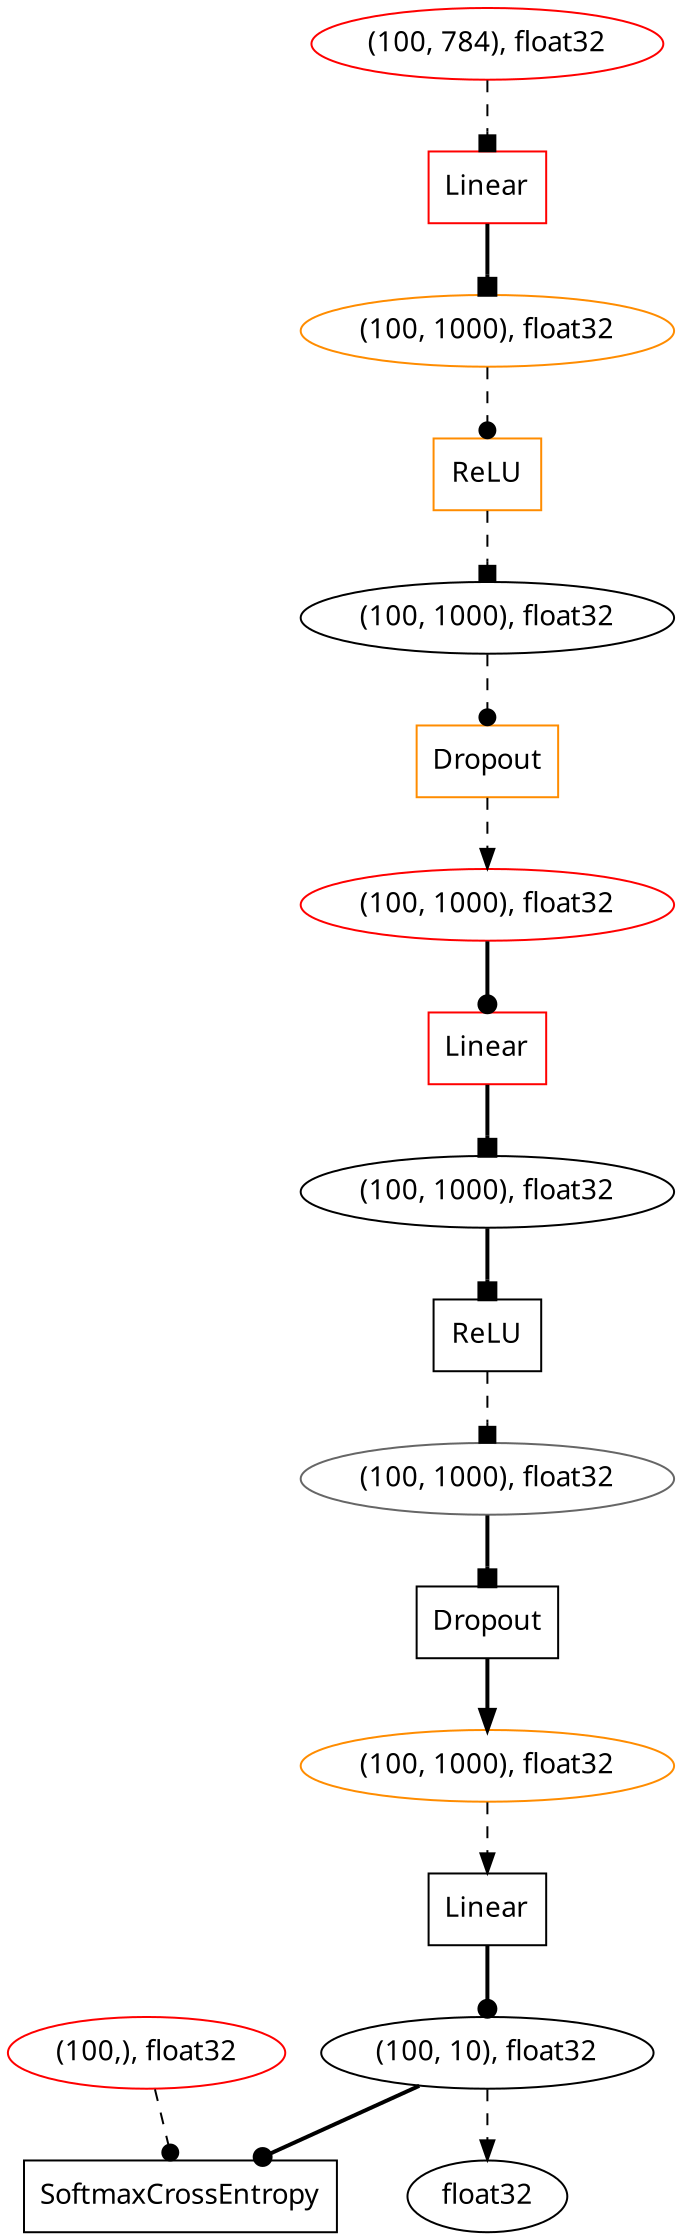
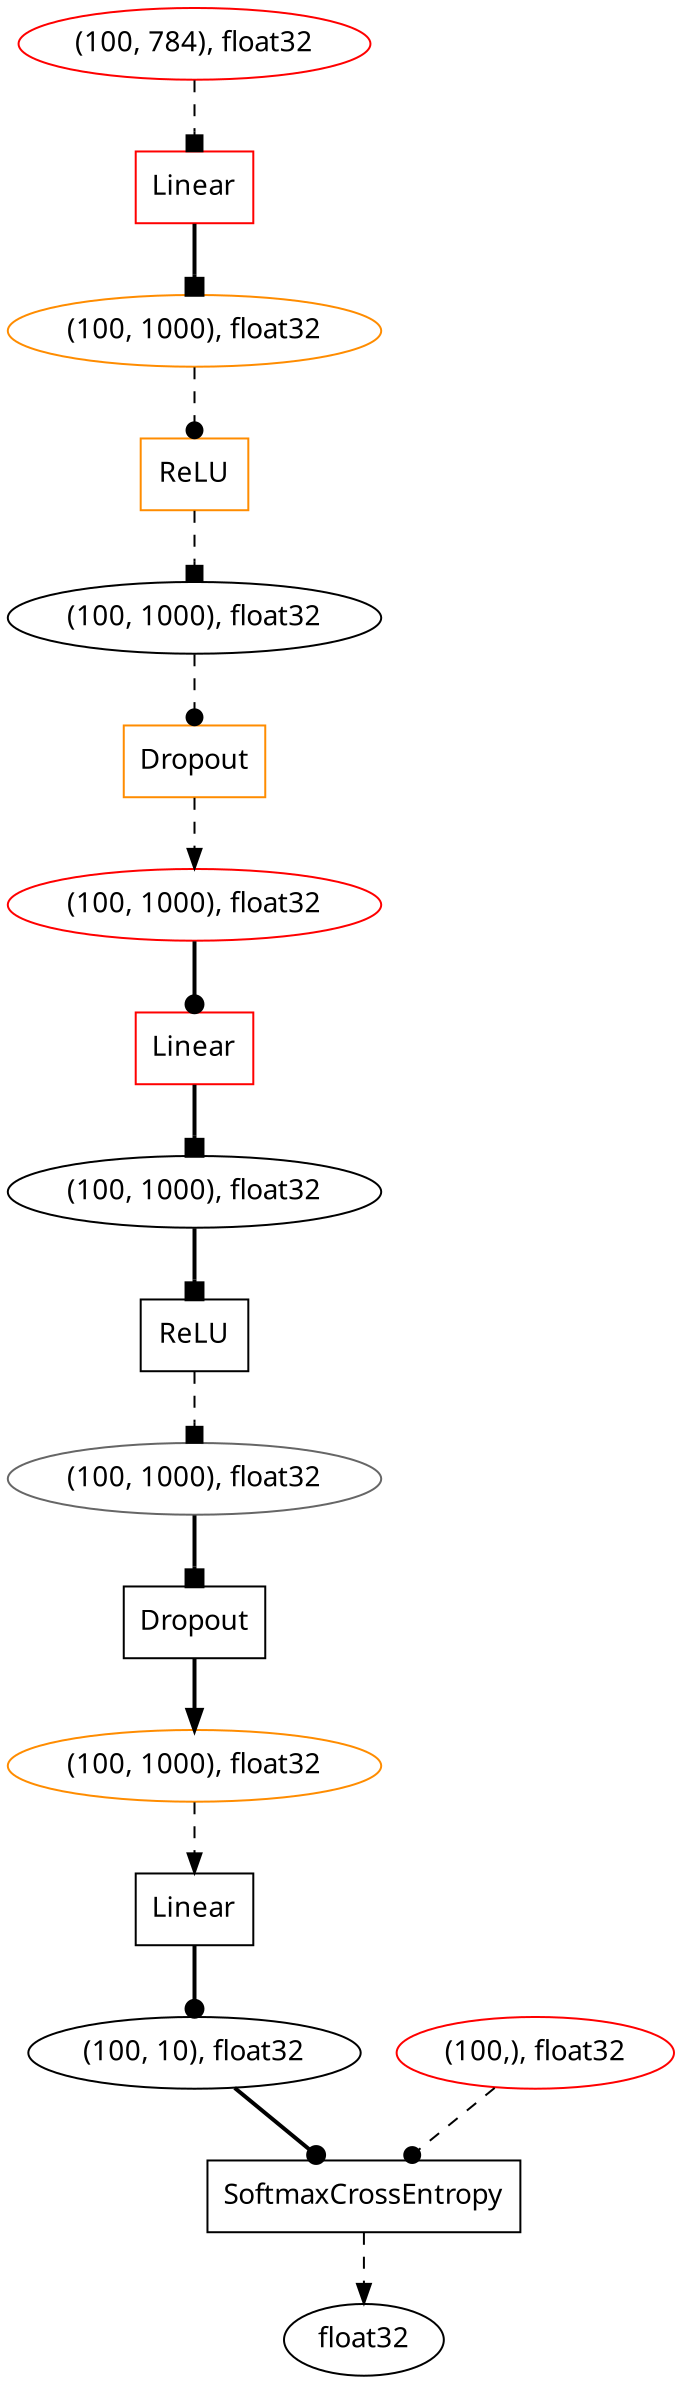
edge "(100, 10), float32" -> "float32": now "SoftmaxCrossEntropy" -> "float32"
